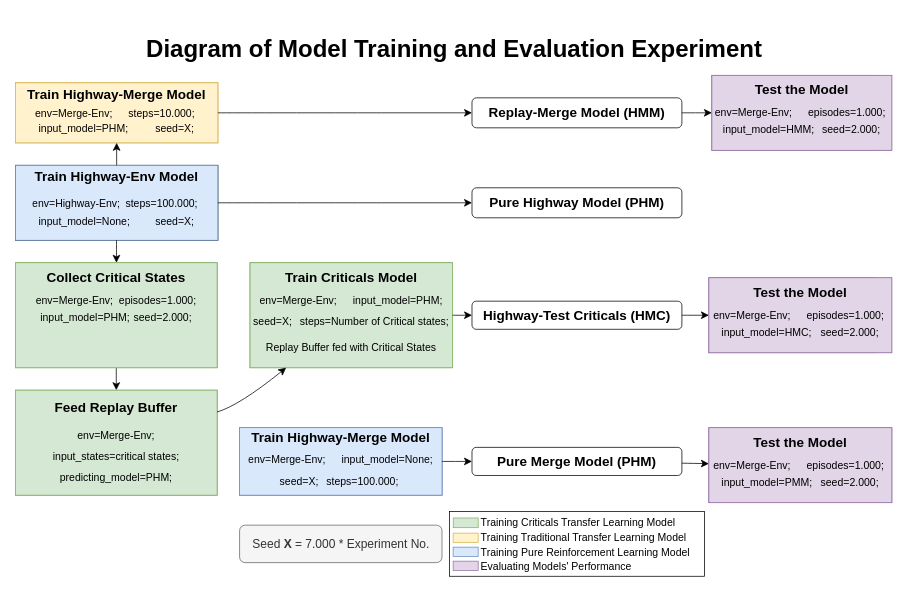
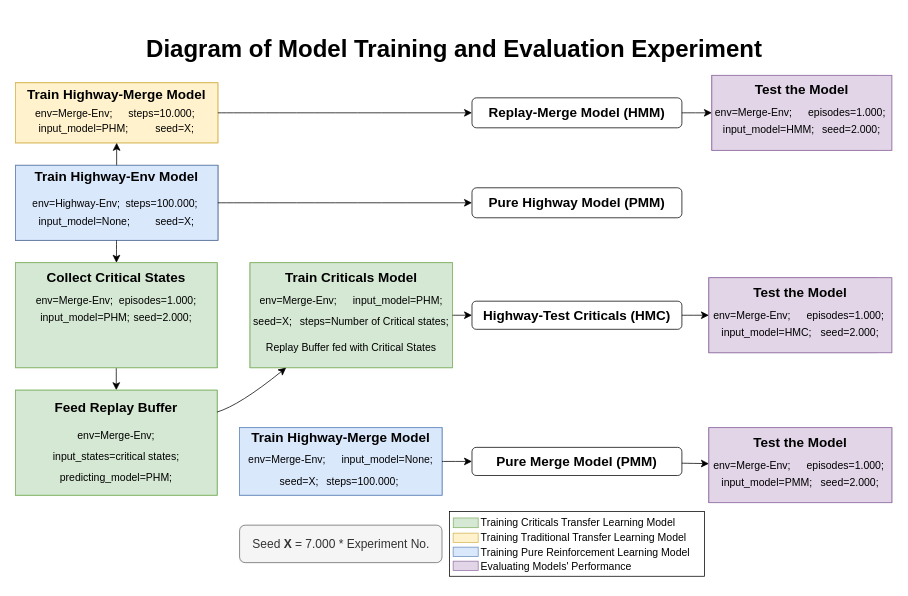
node "Pure Highway Model (PHM)": label "Pure Highway Model (PHM)" -> "Pure Highway Model (PMM)"
node "Pure Merge Model (PHM)": label "Pure Merge Model (PHM)" -> "Pure Merge Model (PMM)"
